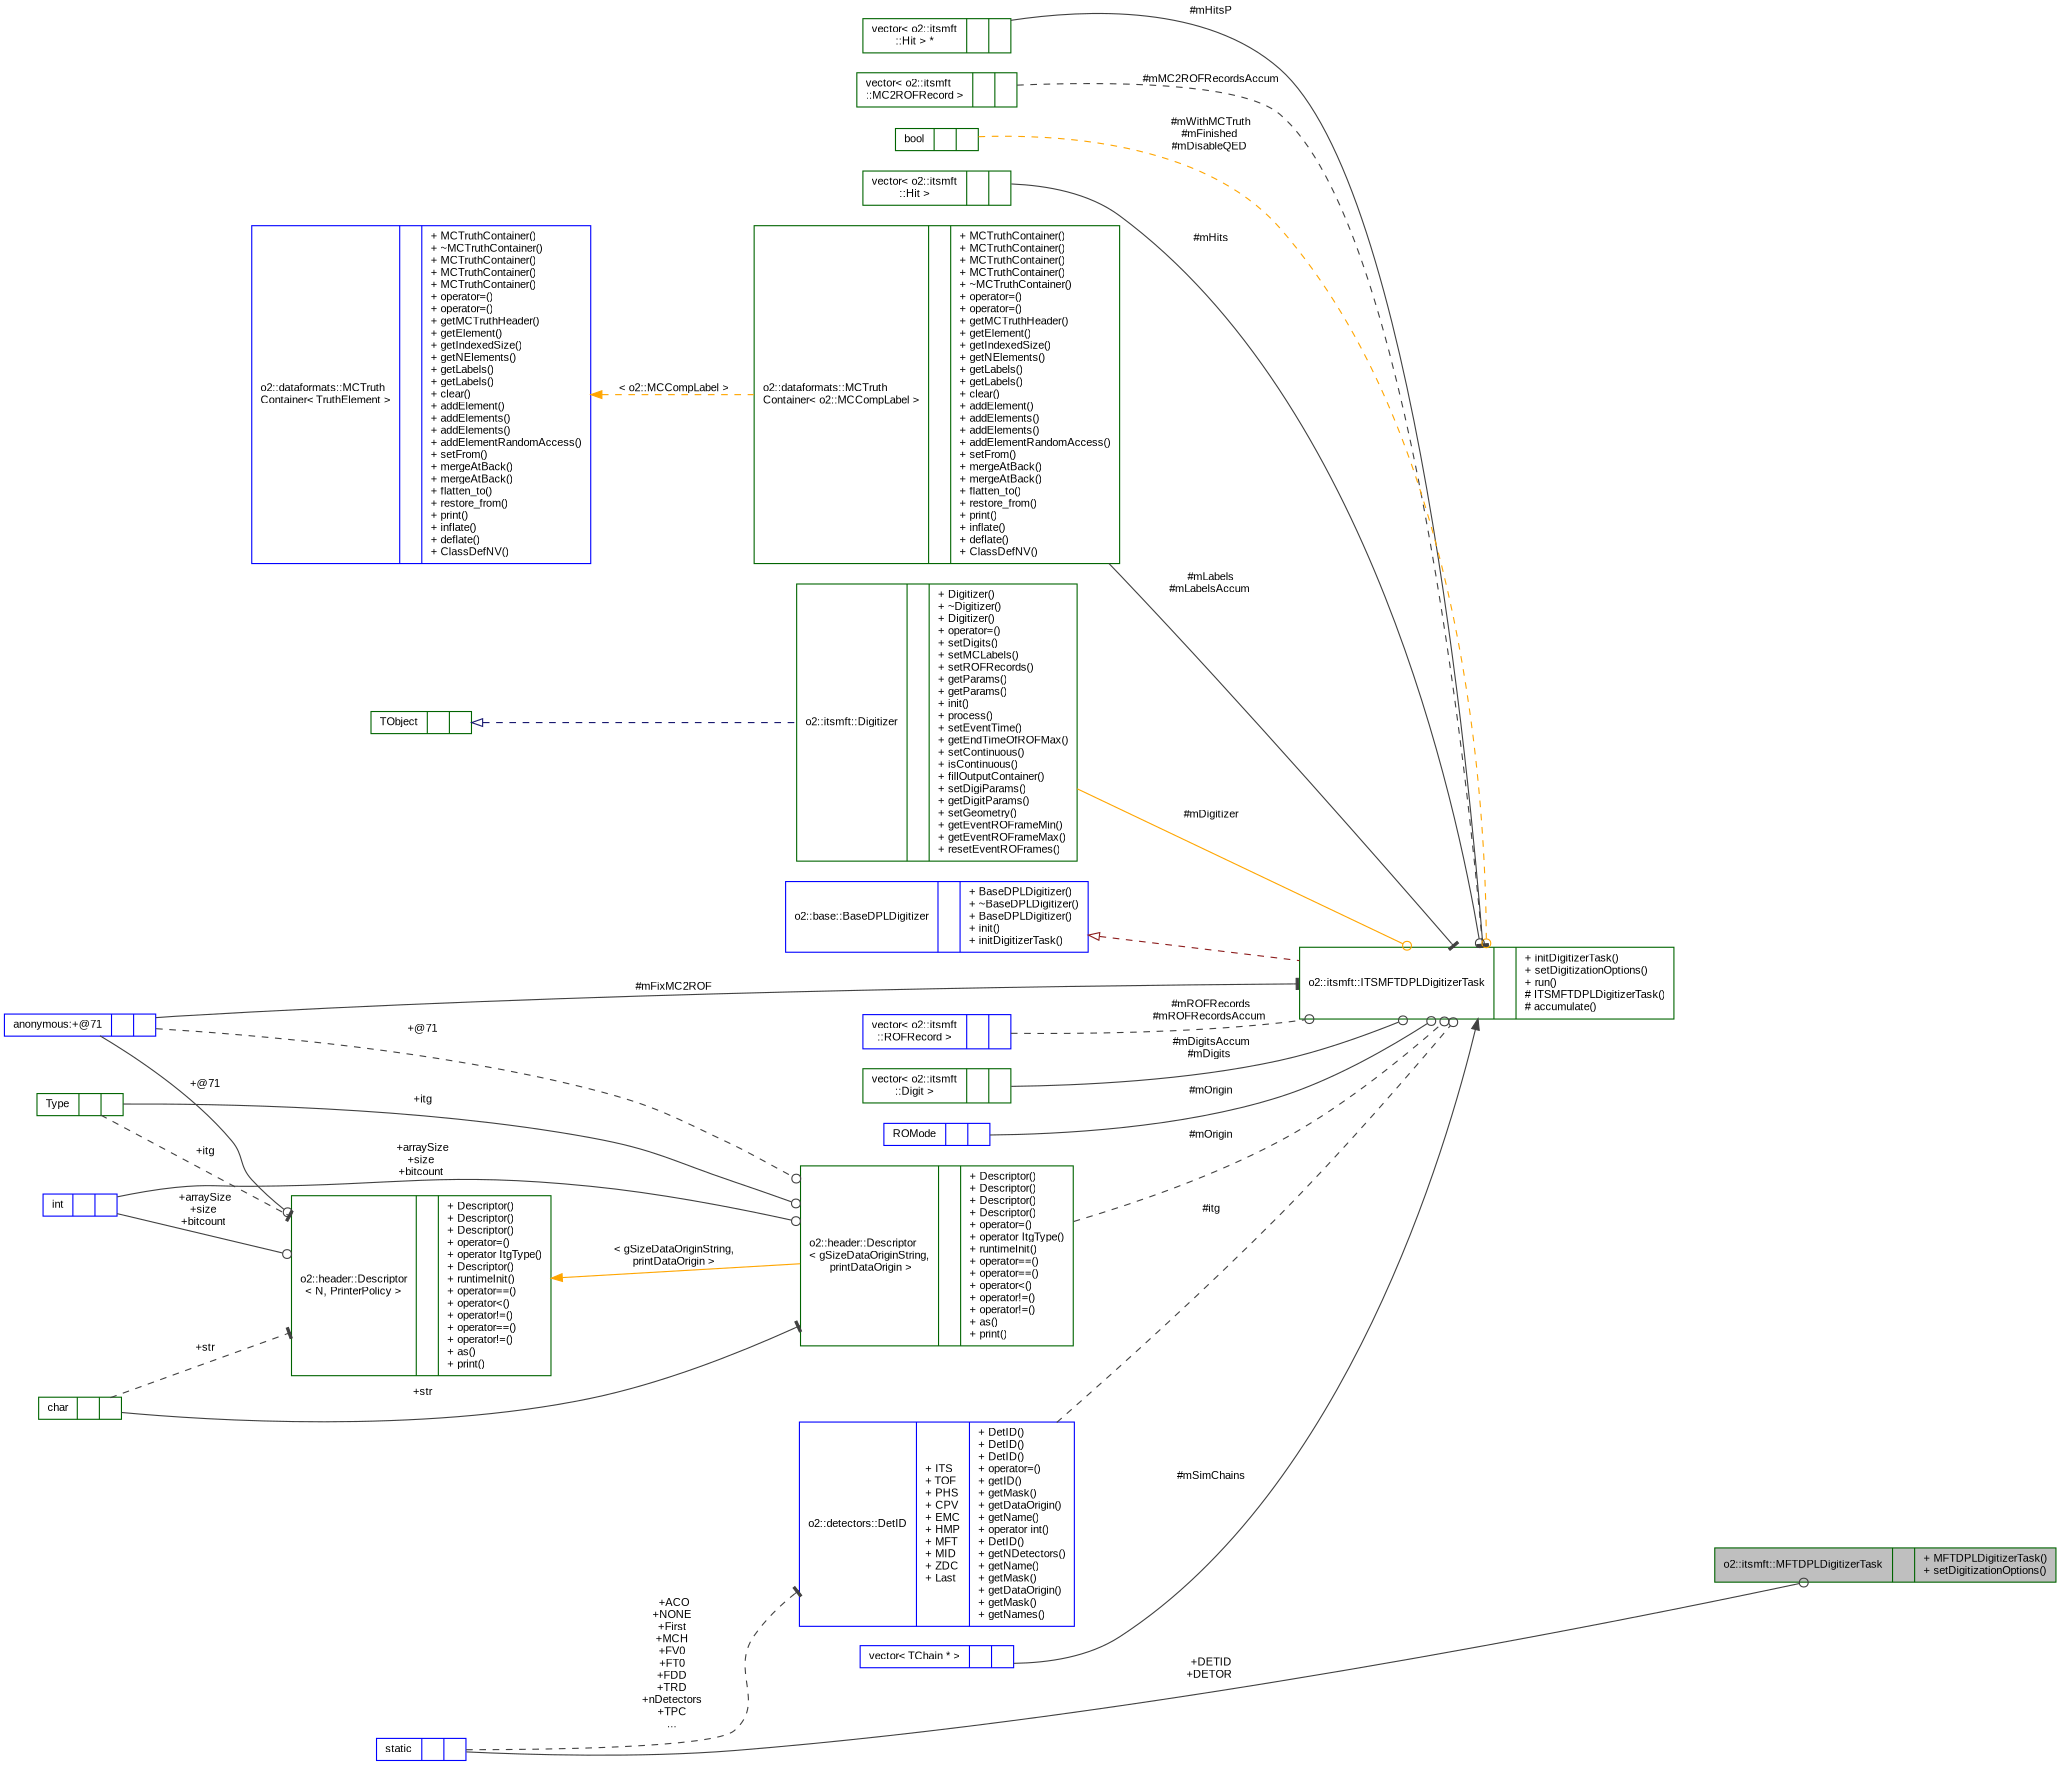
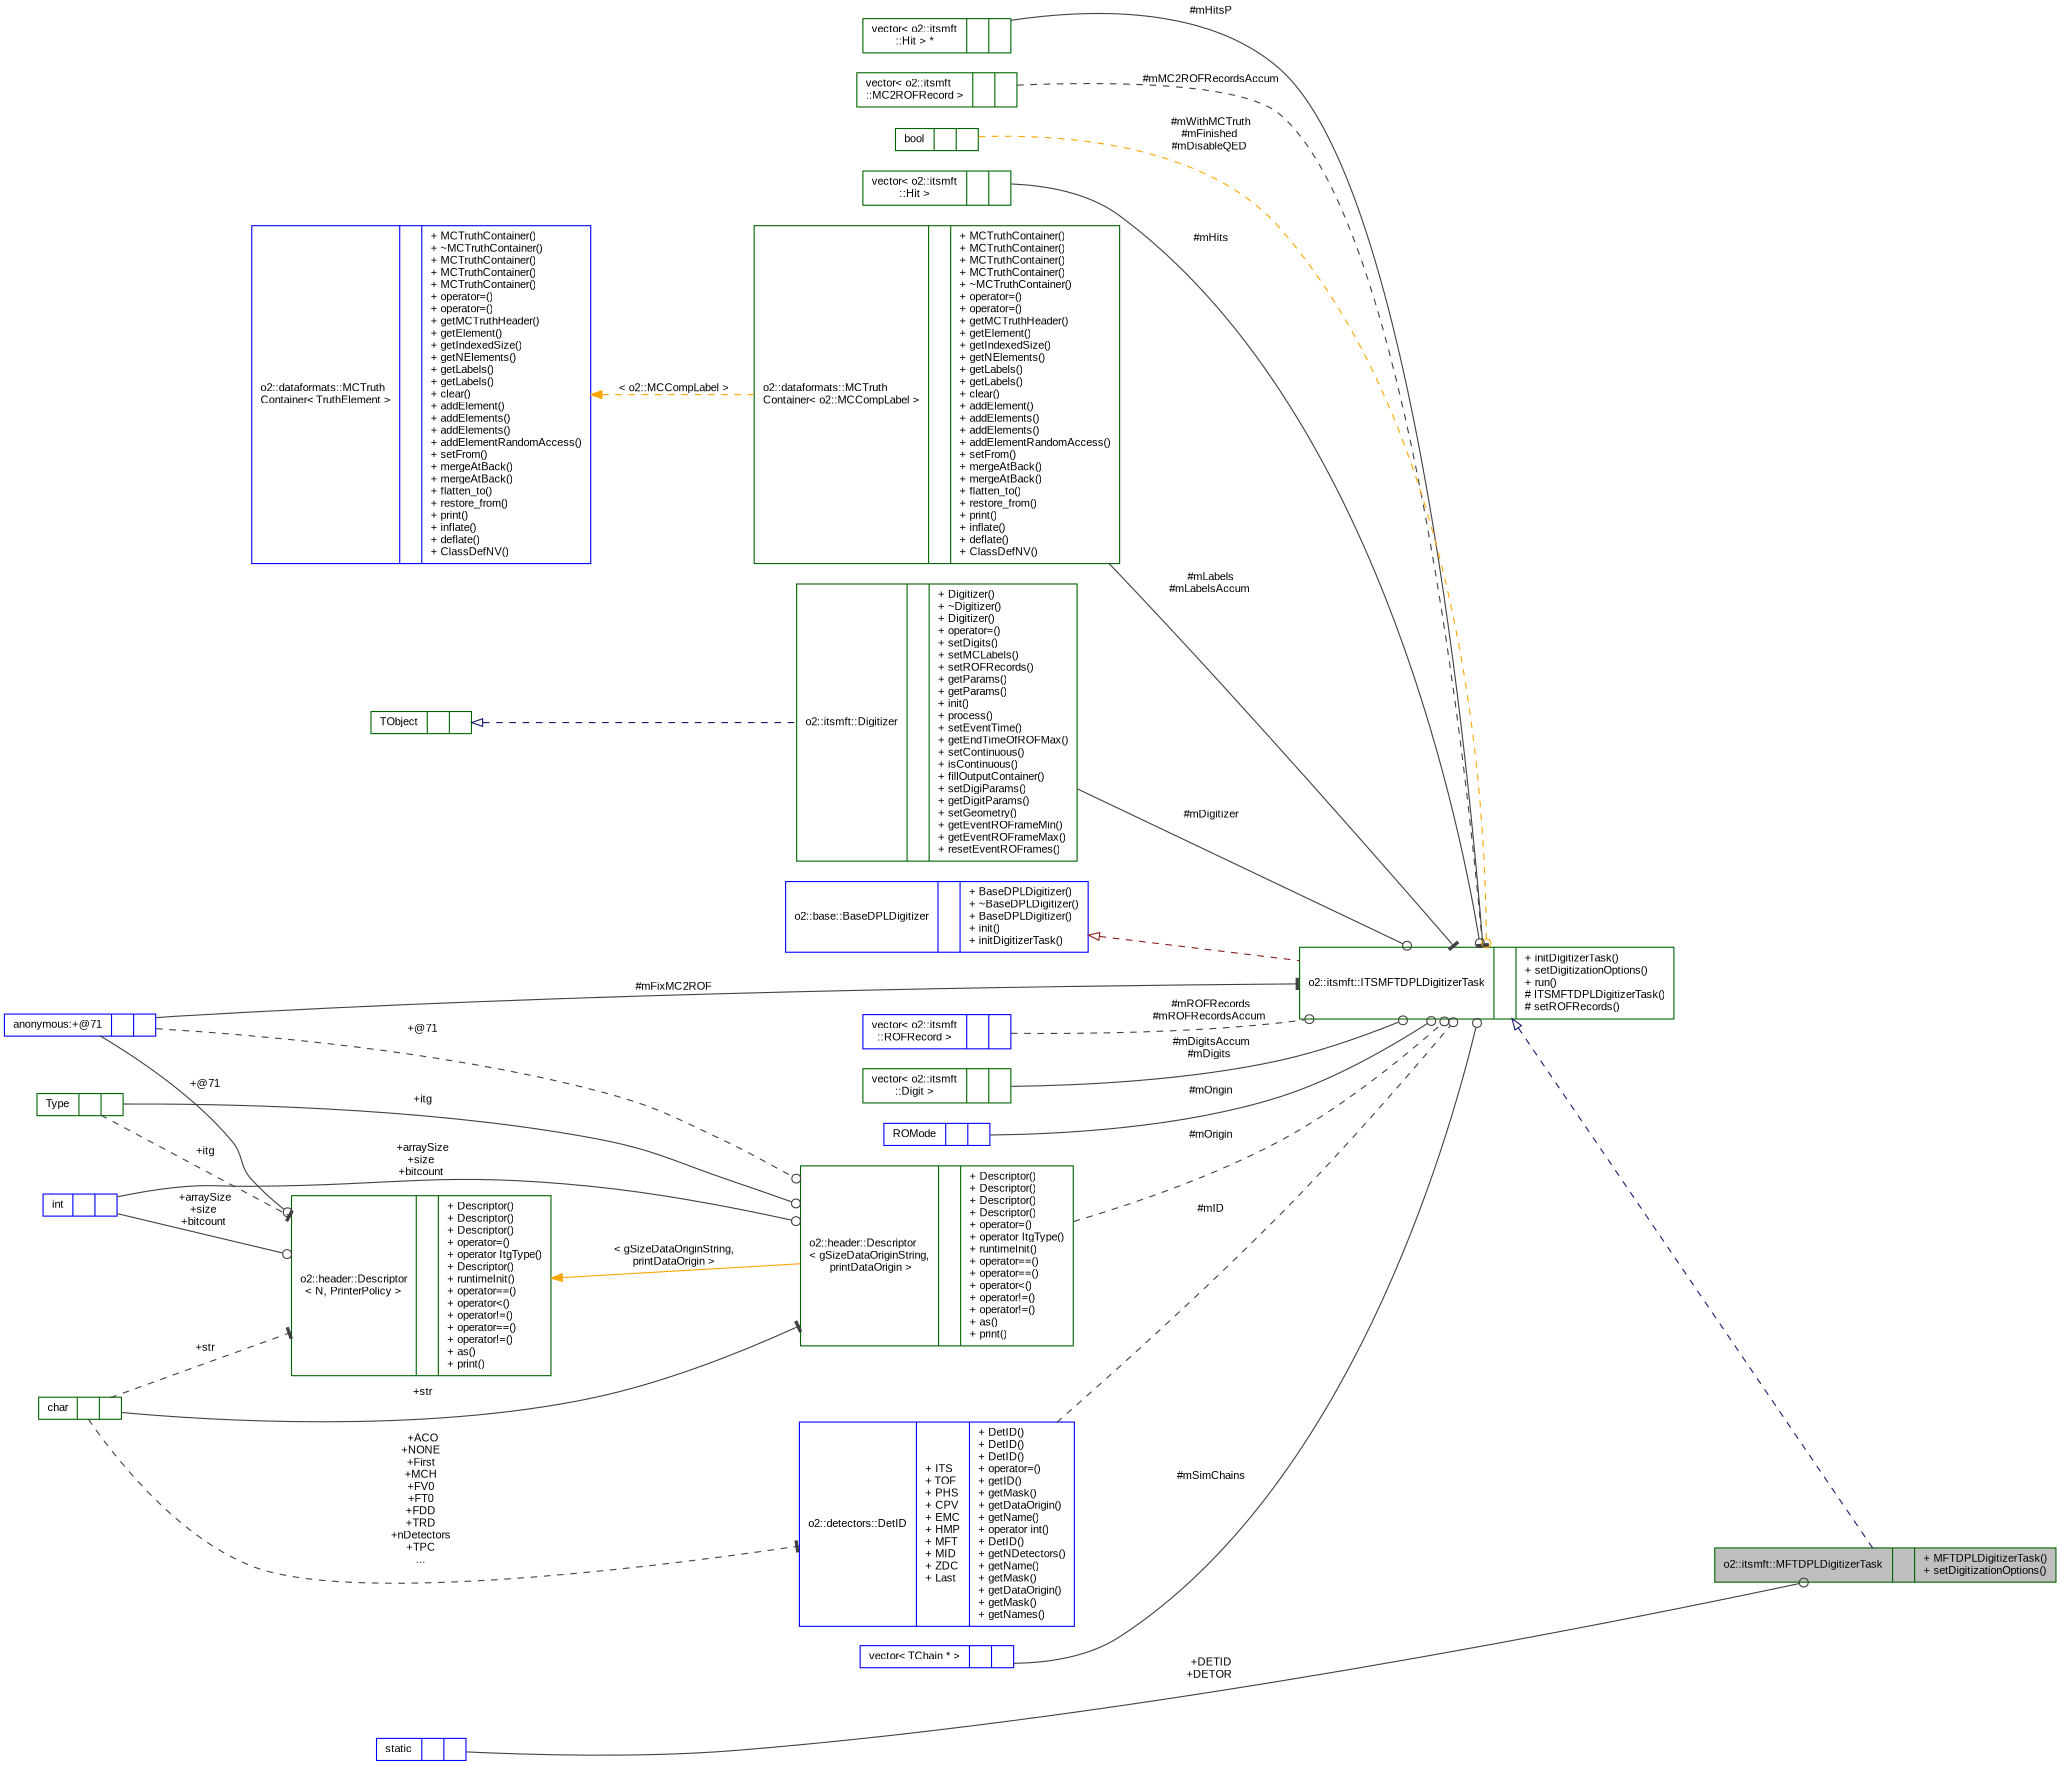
edge "o2::itsmft::Digitizer" -> "o2::itsmft::ITSMFTDPLDigitizerTask": color orange -> grey25
node "o2::itsmft::ITSMFTDPLDigitizerTask": text "# accumulate()" -> "# setROFRecords()"
edge "o2::detectors::DetID" -> "o2::itsmft::ITSMFTDPLDigitizerTask": label " #itg" -> " #mID"
edge "o2::itsmft::MFTDPLDigitizerTask" -> "o2::itsmft::ITSMFTDPLDigitizerTask": added
edge "vector< TChain * >" -> "o2::itsmft::ITSMFTDPLDigitizerTask": arrowhead normal -> odot
edge "static" -> "o2::detectors::DetID": now "char" -> "o2::detectors::DetID"
